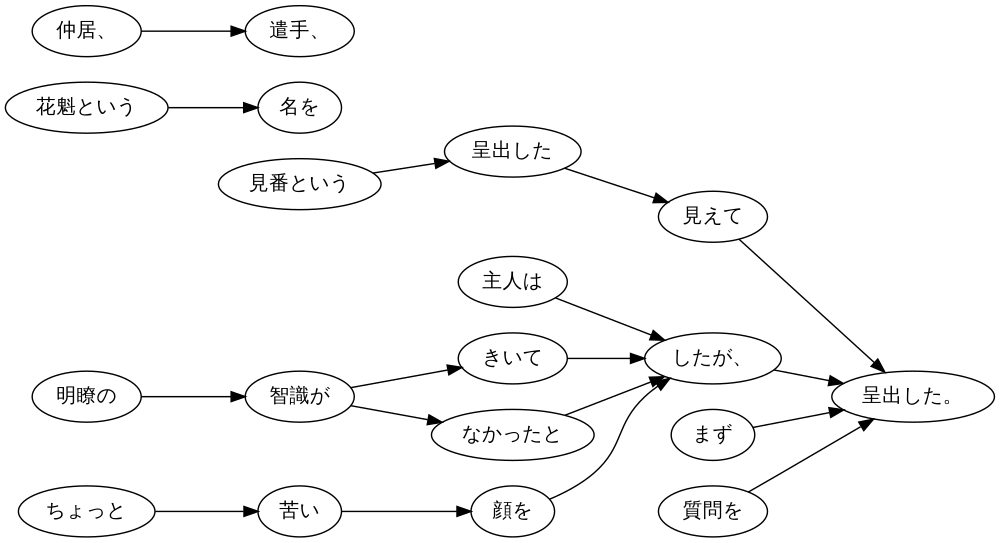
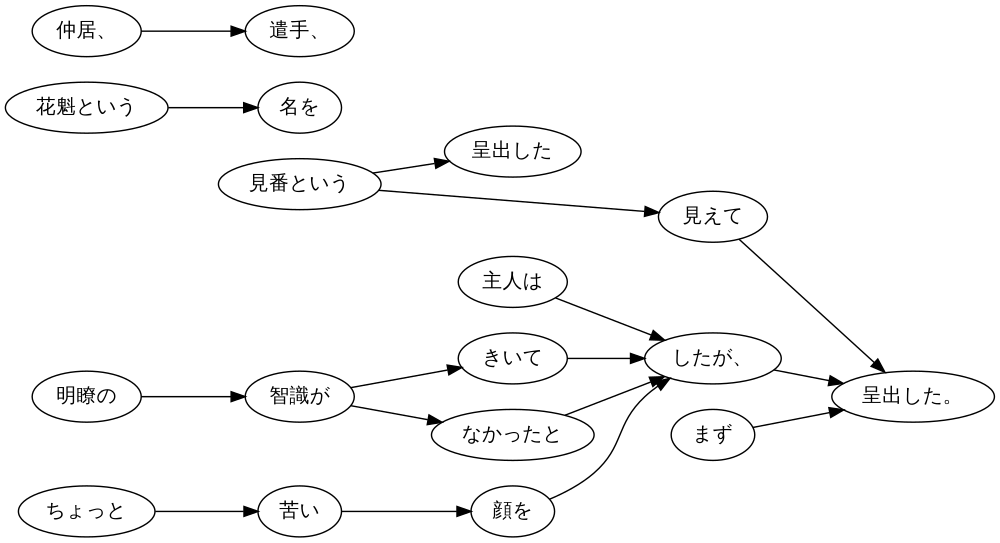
edge "呈出した" -> "見えて": now "見番という" -> "見えて"
node "質問を": removed
